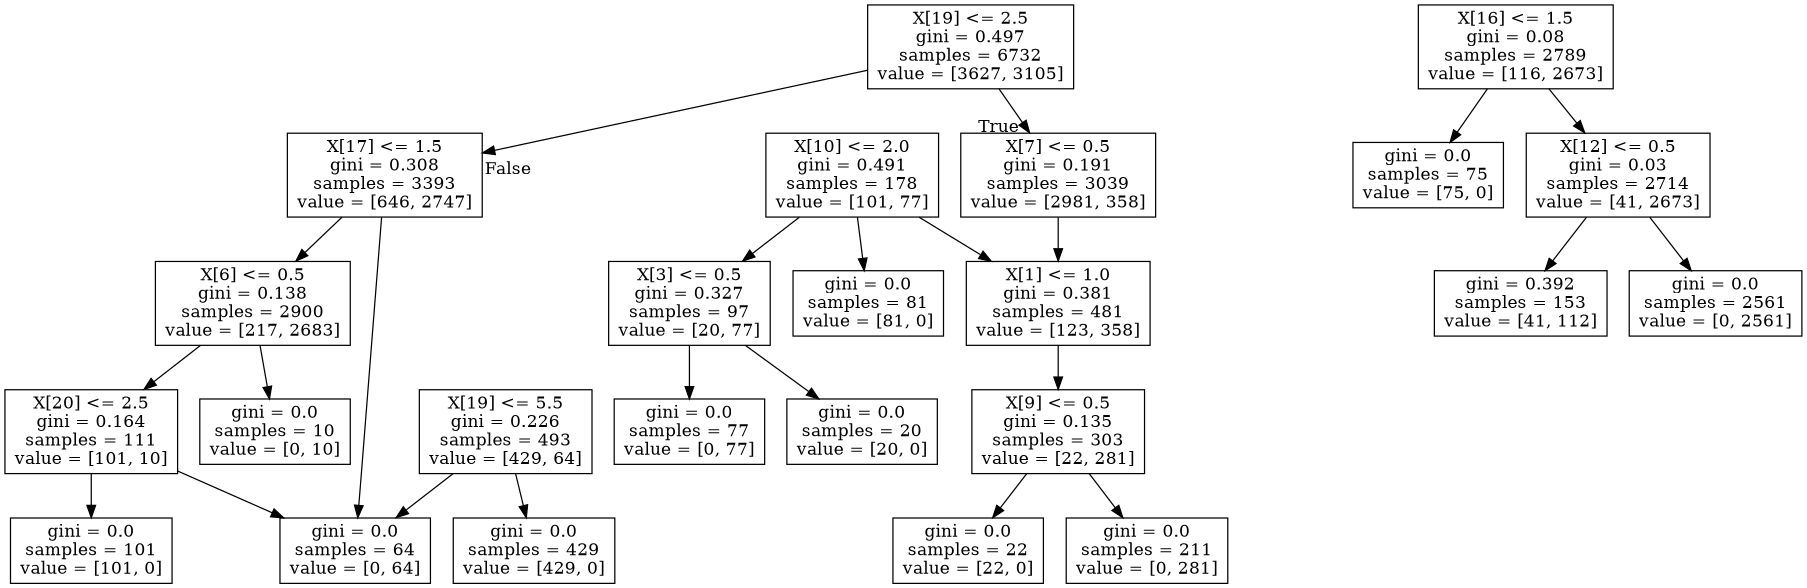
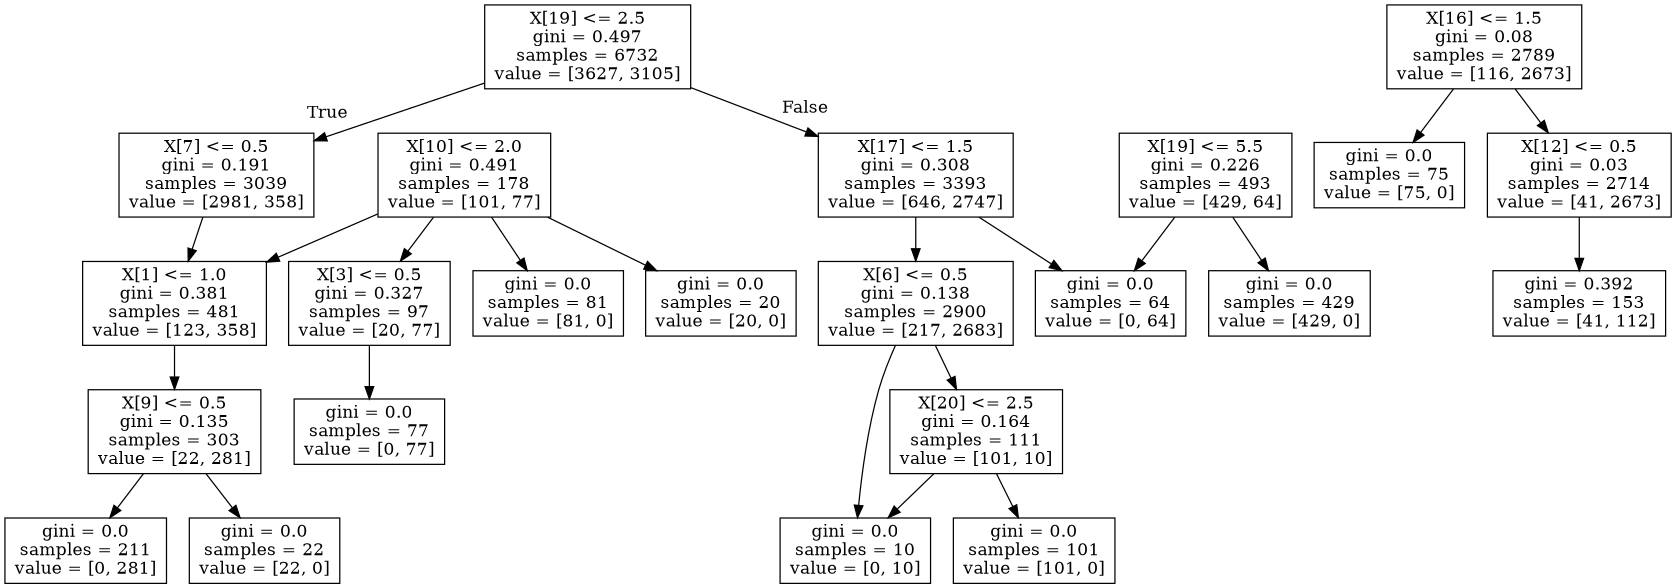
node "gini = 0.0 samples = 2561 value = [0, 2561]": removed
edge "X[3] <= 0.5 gini = 0.327 samples = 97 value = [20, 77]" -> "gini = 0.0 samples = 20 value = [20, 0]": now "X[10] <= 2.0 gini = 0.491 samples = 178 value = [101, 77]" -> "gini = 0.0 samples = 20 value = [20, 0]"
edge "X[20] <= 2.5 gini = 0.164 samples = 111 value = [101, 10]" -> "gini = 0.0 samples = 64 value = [0, 64]": now "X[20] <= 2.5 gini = 0.164 samples = 111 value = [101, 10]" -> "gini = 0.0 samples = 10 value = [0, 10]"
